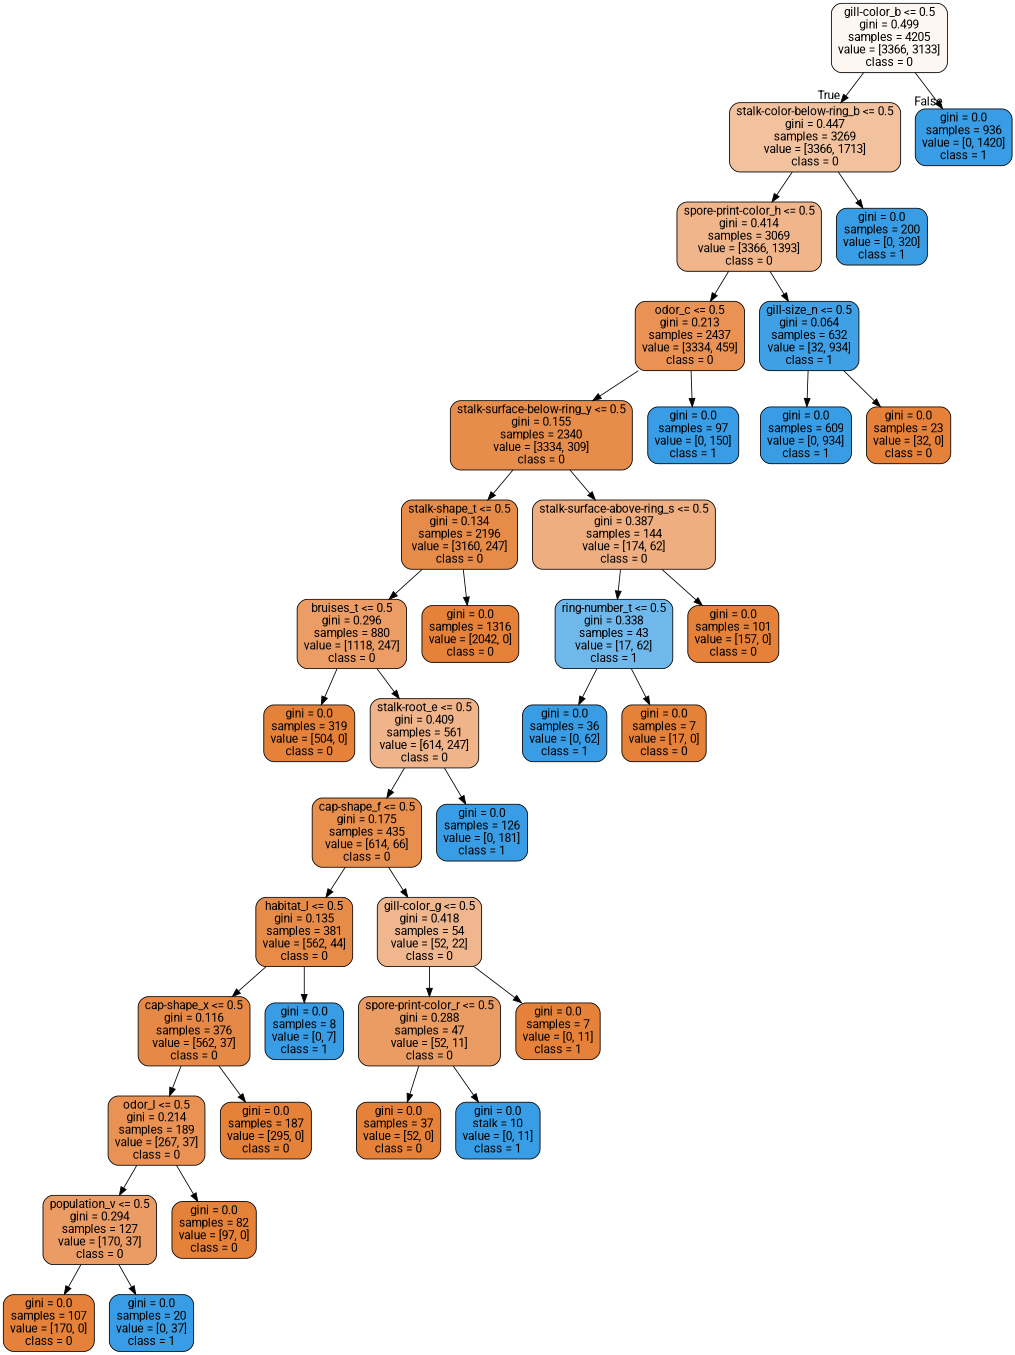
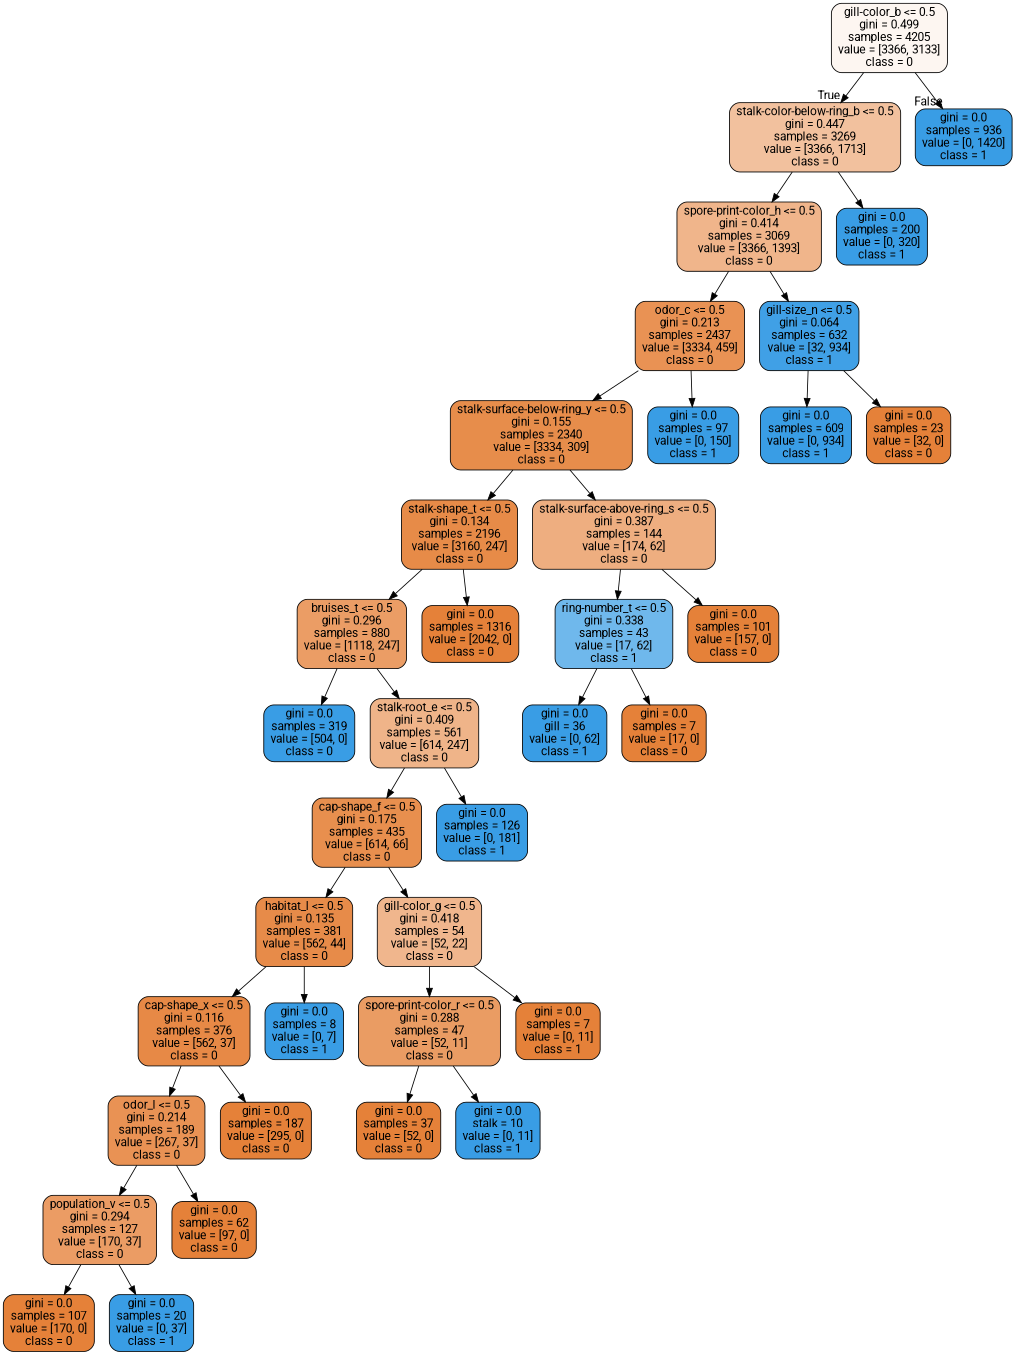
node "gini = 0.0 samples = 319 value = [504, 0] class = 0": fillcolor #e58139 -> #399de5
node "gini = 0.0 samples = 36 value = [0, 62] class = 1": label "gini = 0.0 samples = 36 value = [0, 62] class = 1" -> "gini = 0.0 gill = 36 value = [0, 62] class = 1"
node "gini = 0.0 samples = 82 value = [97, 0] class = 0": label "gini = 0.0 samples = 82 value = [97, 0] class = 0" -> "gini = 0.0 samples = 62 value = [97, 0] class = 0"
